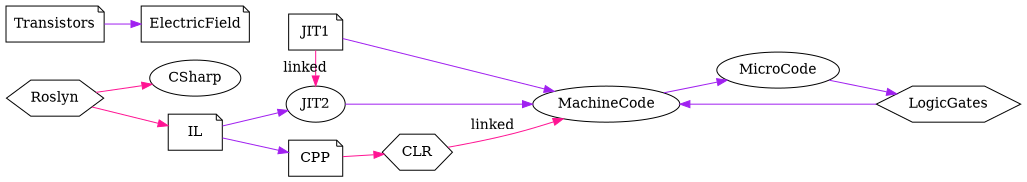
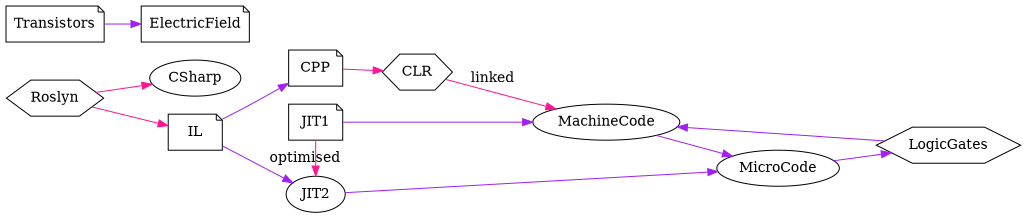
edge "JIT1" -> "JIT2": label "linked" -> "optimised"
edge "JIT2" -> "MachineCode": now "JIT2" -> "MicroCode"
